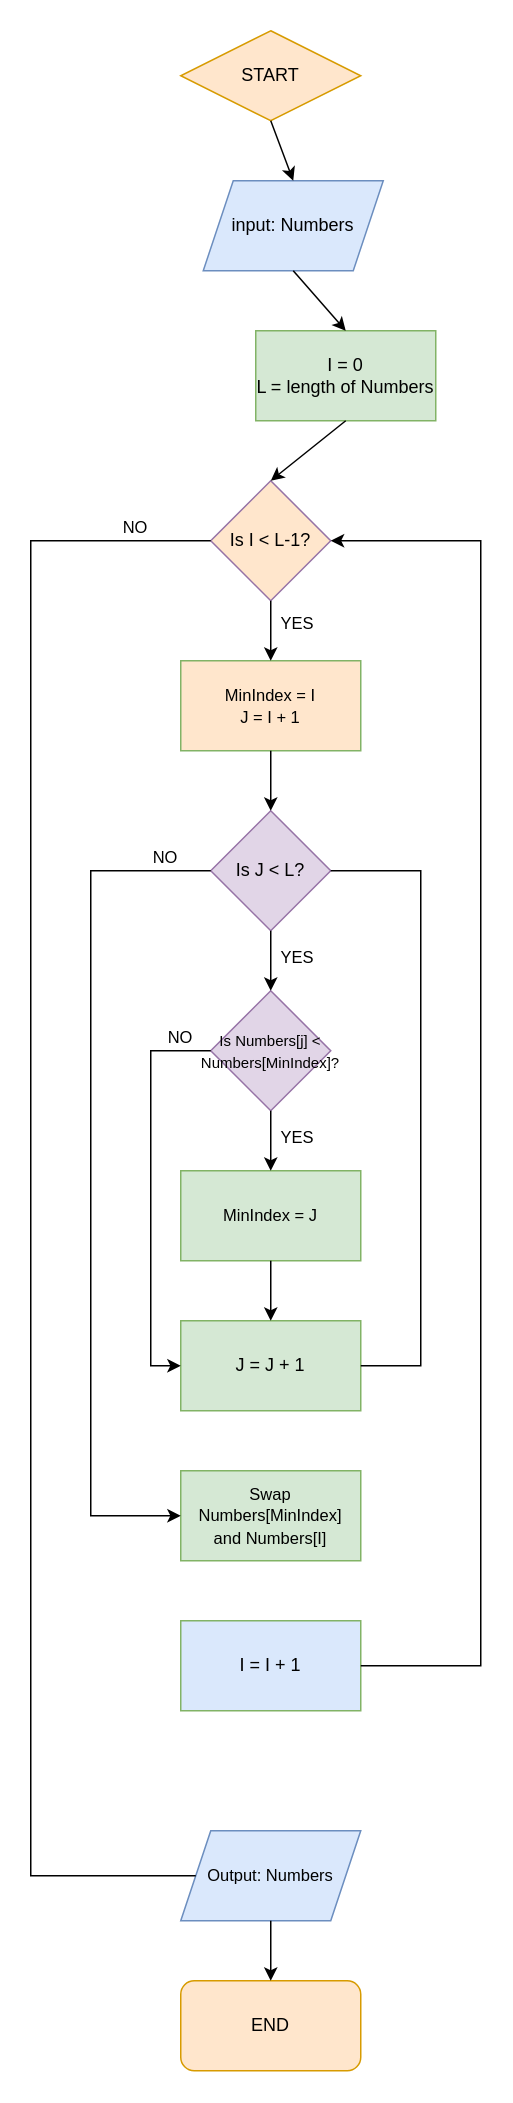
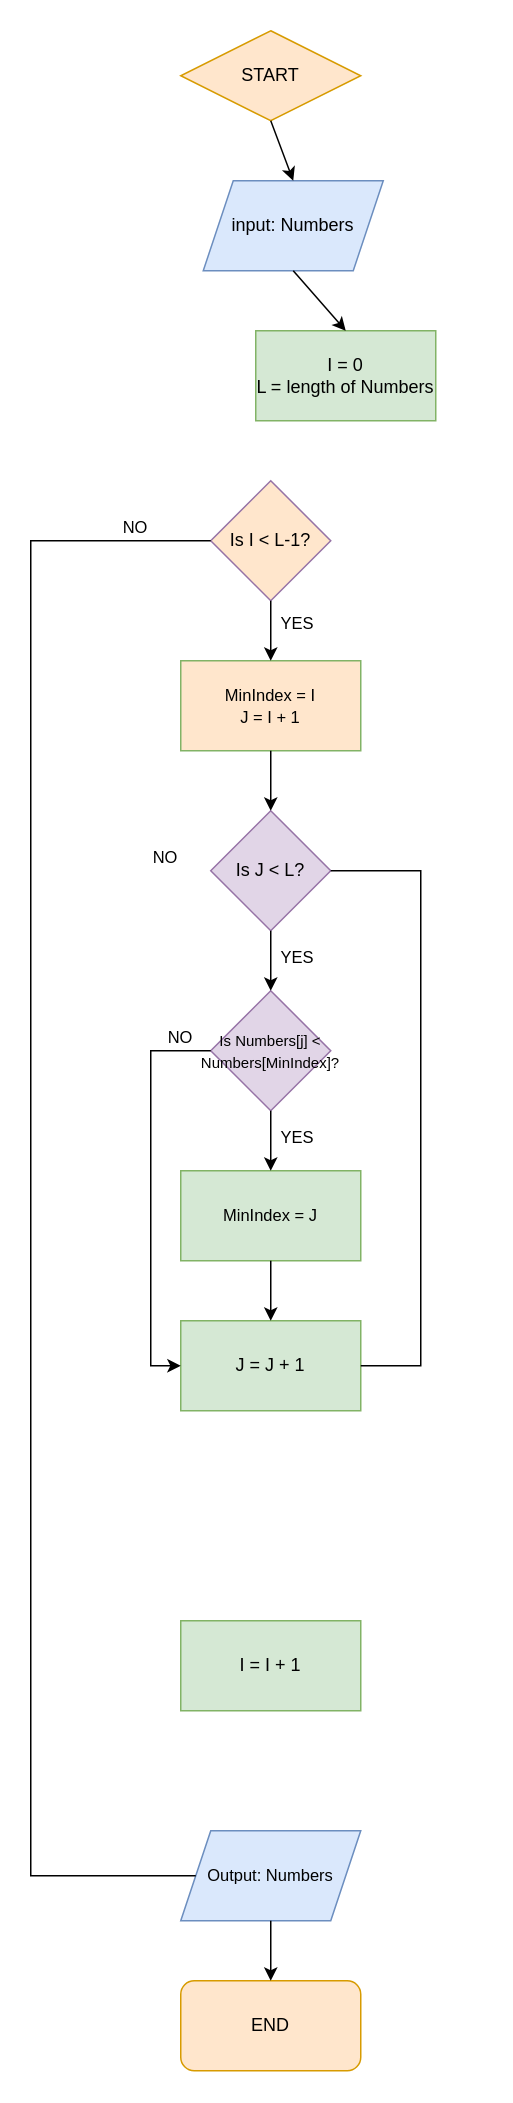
edge "I = 0 L = length of Numbers" -> "Is I < L-1?": removed
edge "I = I + 1" -> "Is I < L-1?": removed
edge "Is J < L?" -> "Swap Numbers[MinIndex] and Numbers[I]": removed
node "Swap Numbers[MinIndex] and Numbers[I]": removed
node "I = I + 1": fillcolor #dae8fc -> #d5e8d4
